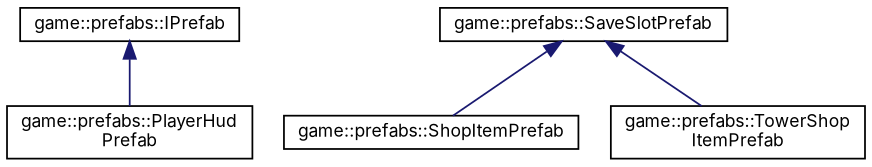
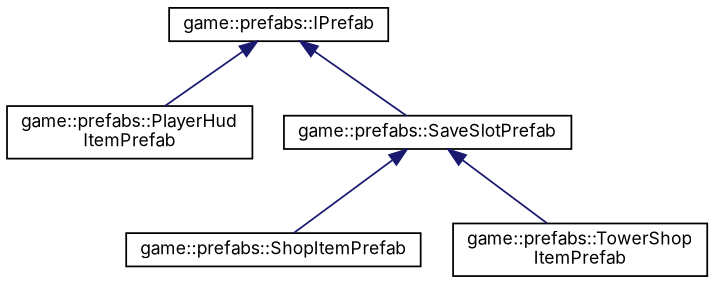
edge "game::prefabs::SaveSlotPrefab" -> "game::prefabs::IPrefab": added
node "game::prefabs::PlayerHud Prefab": label "game::prefabs::PlayerHud Prefab" -> "game::prefabs::PlayerHud ItemPrefab"
